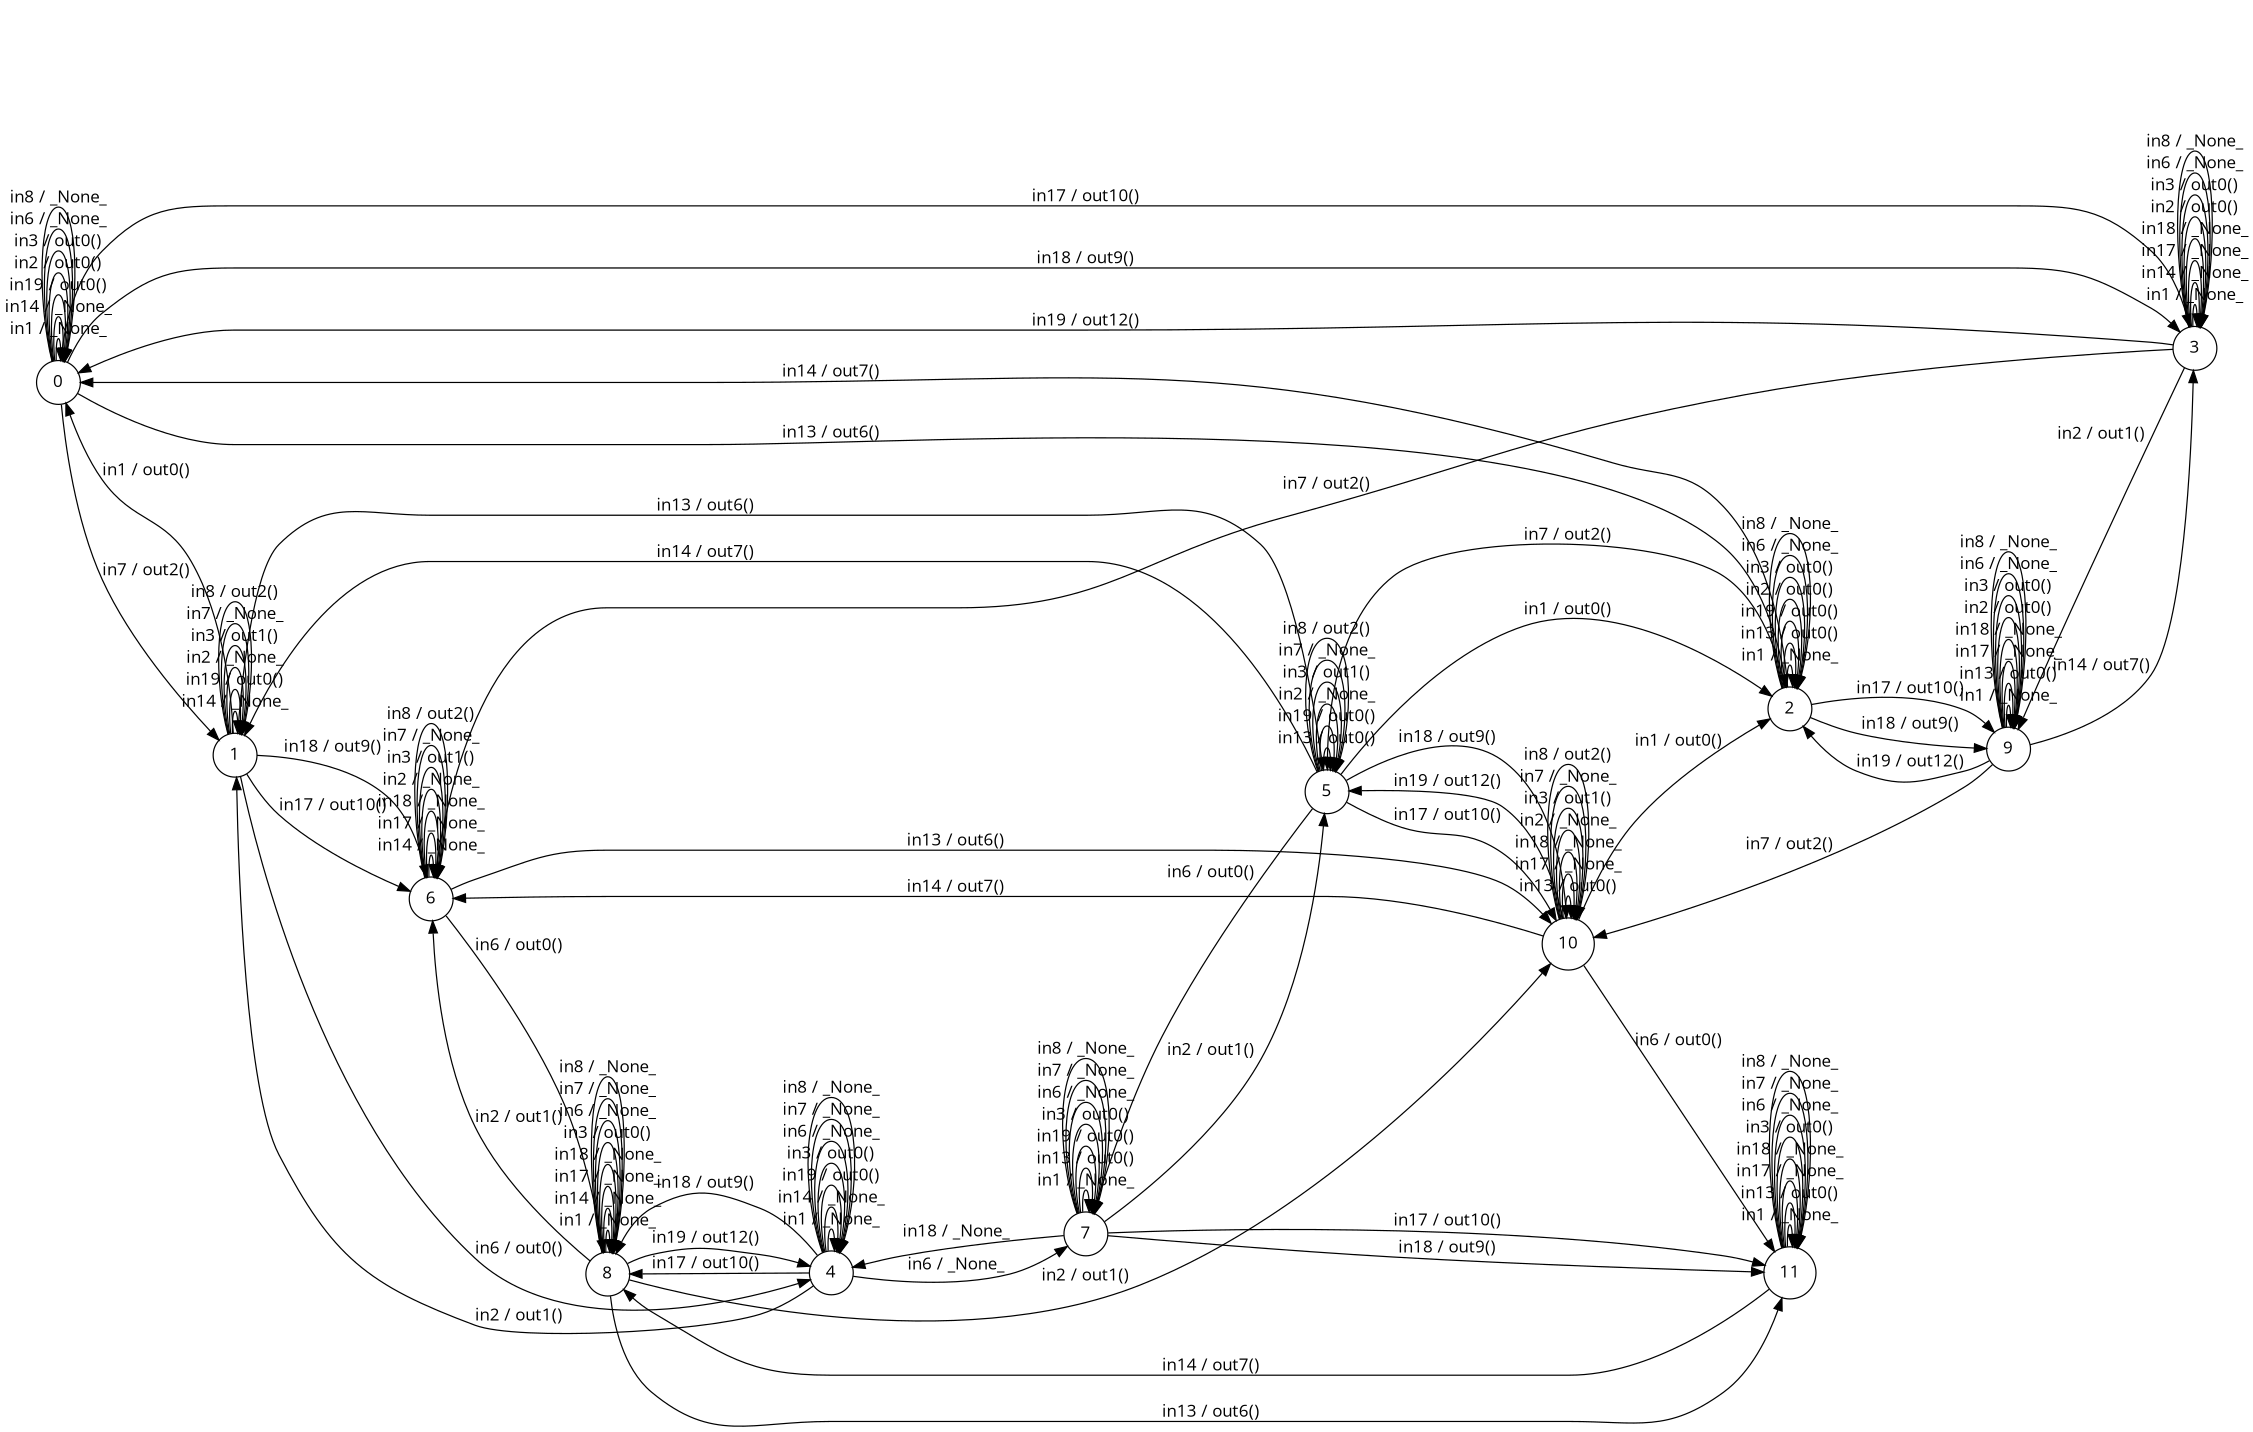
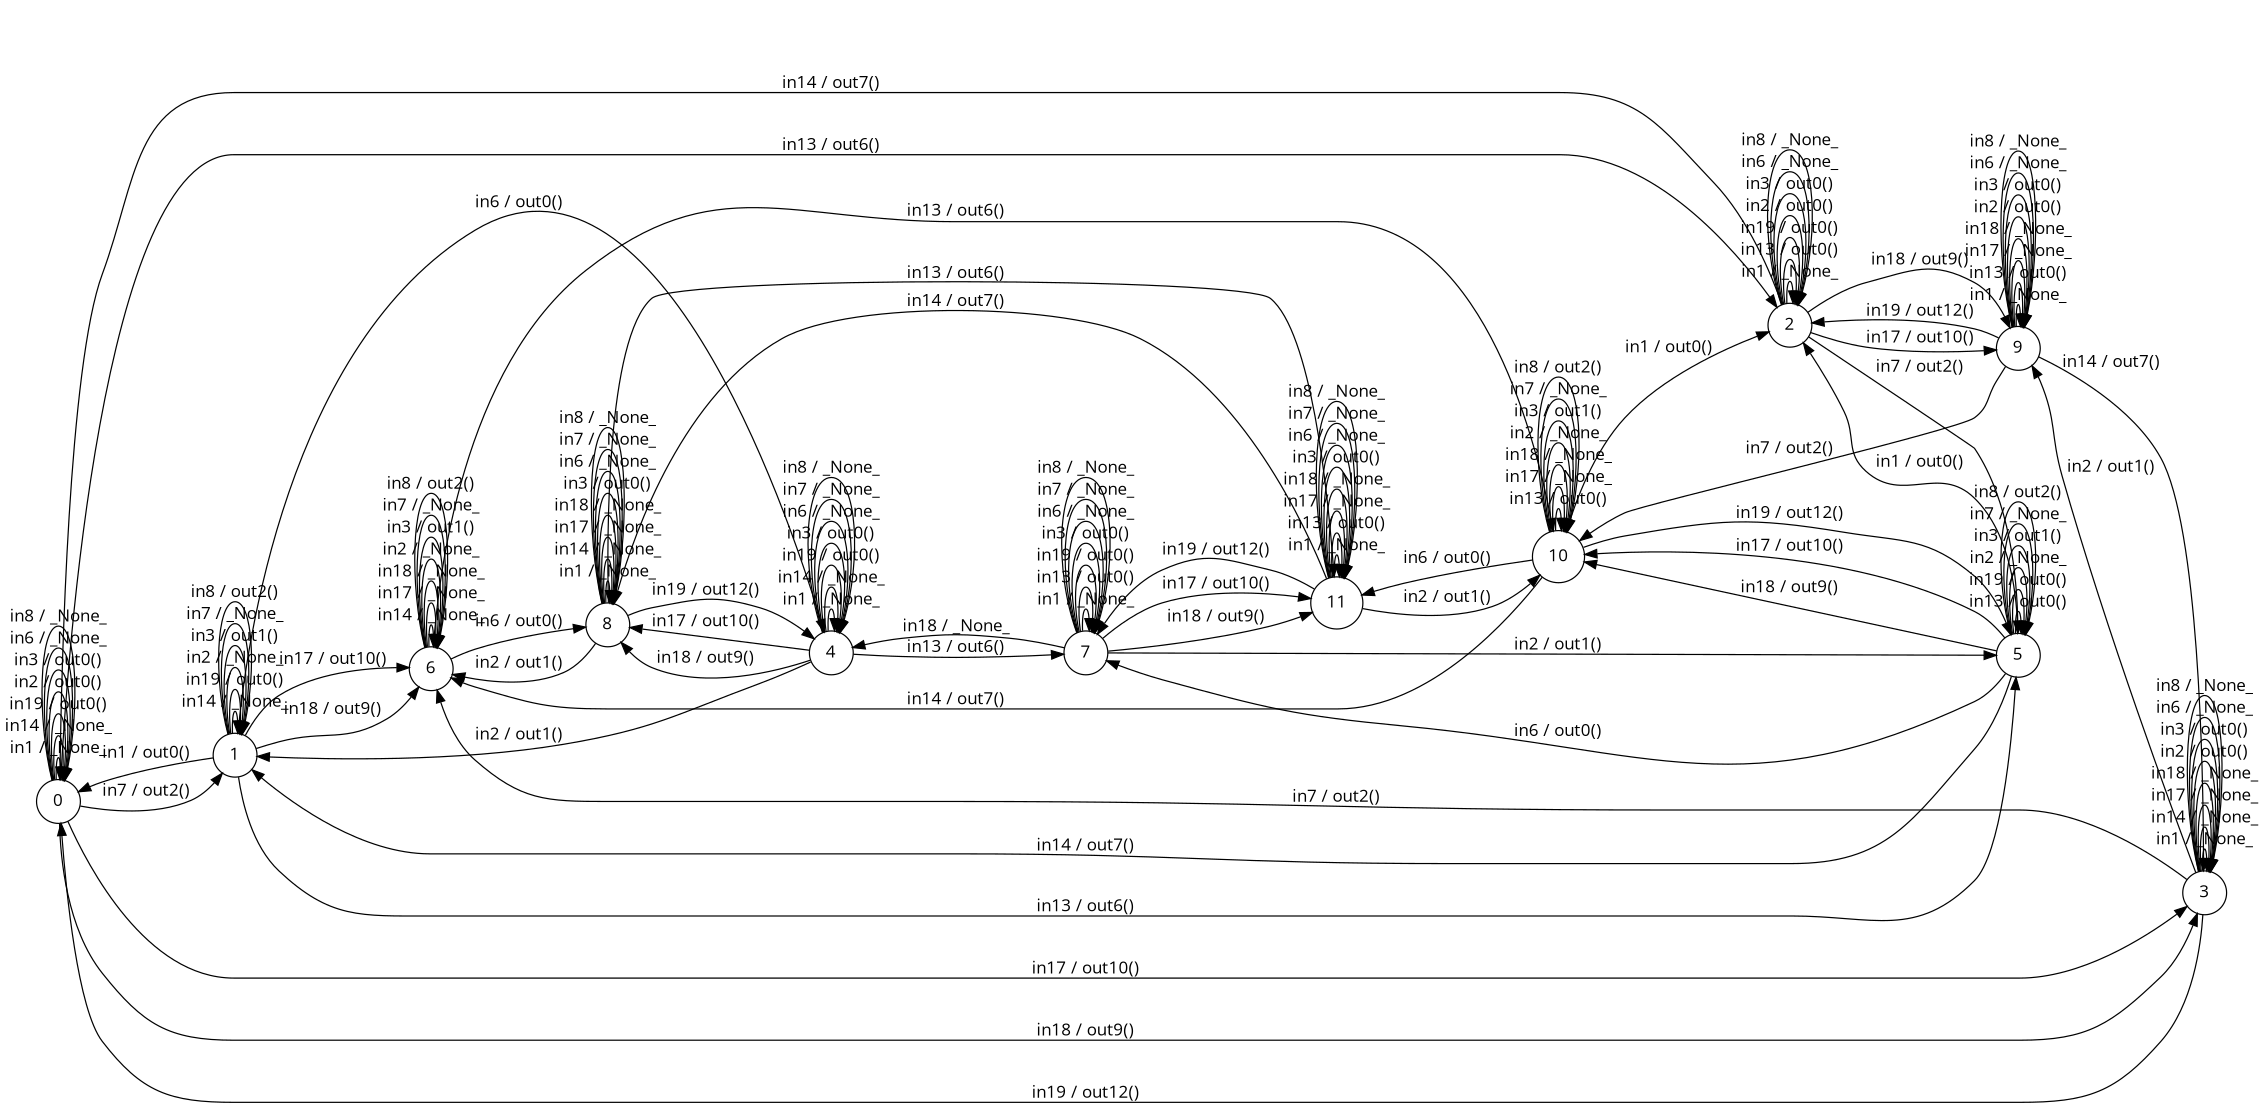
edge "11" -> "7": added, label "in19 / out12()"
edge "4" -> "7": label "in6 / _None_" -> "in13 / out6()"
edge "8" -> "10": now "11" -> "10"
